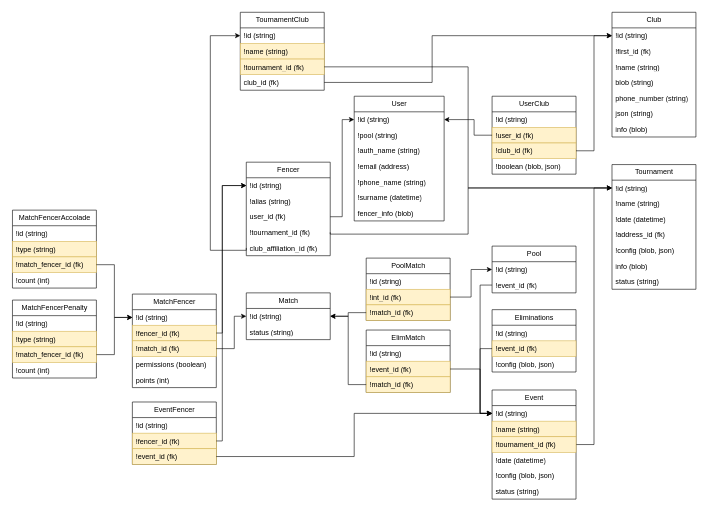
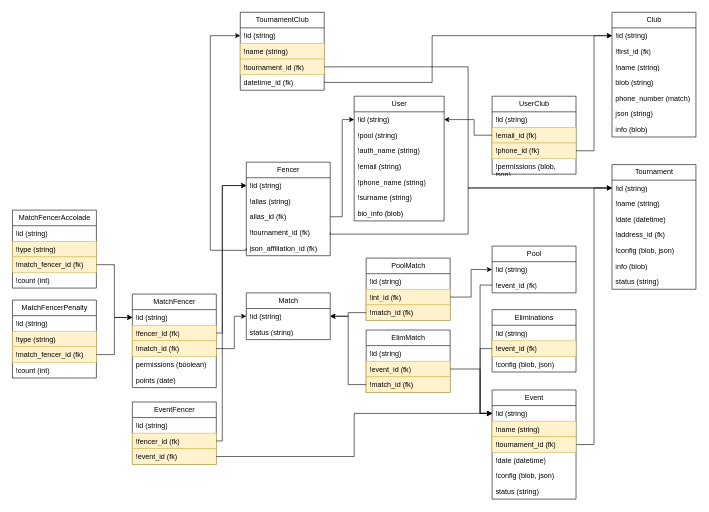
node "club_id (fk)": label "club_id (fk)" -> "datetime_id (fk)"
node "phone_number (string)": label "phone_number (string)" -> "phone_number (match)"
node "!user_id (fk)": label "!user_id (fk)" -> "!email_id (fk)"
node "!club_id (fk)": label "!club_id (fk)" -> "!phone_id (fk)"
node "!email (address)": label "!email (address)" -> "!email (string)"
node "!boolean (blob, json)": label "!boolean (blob, json)" -> "!permissions (blob, json)"
node "!surname (datetime)": label "!surname (datetime)" -> "!surname (string)"
node "fencer_info (blob)": label "fencer_info (blob)" -> "bio_info (blob)"
node "user_id (fk)": label "user_id (fk)" -> "alias_id (fk)"
node "club_affiliation_id (fk)": label "club_affiliation_id (fk)" -> "json_affiliation_id (fk)"
node "points (int)": label "points (int)" -> "points (date)"
